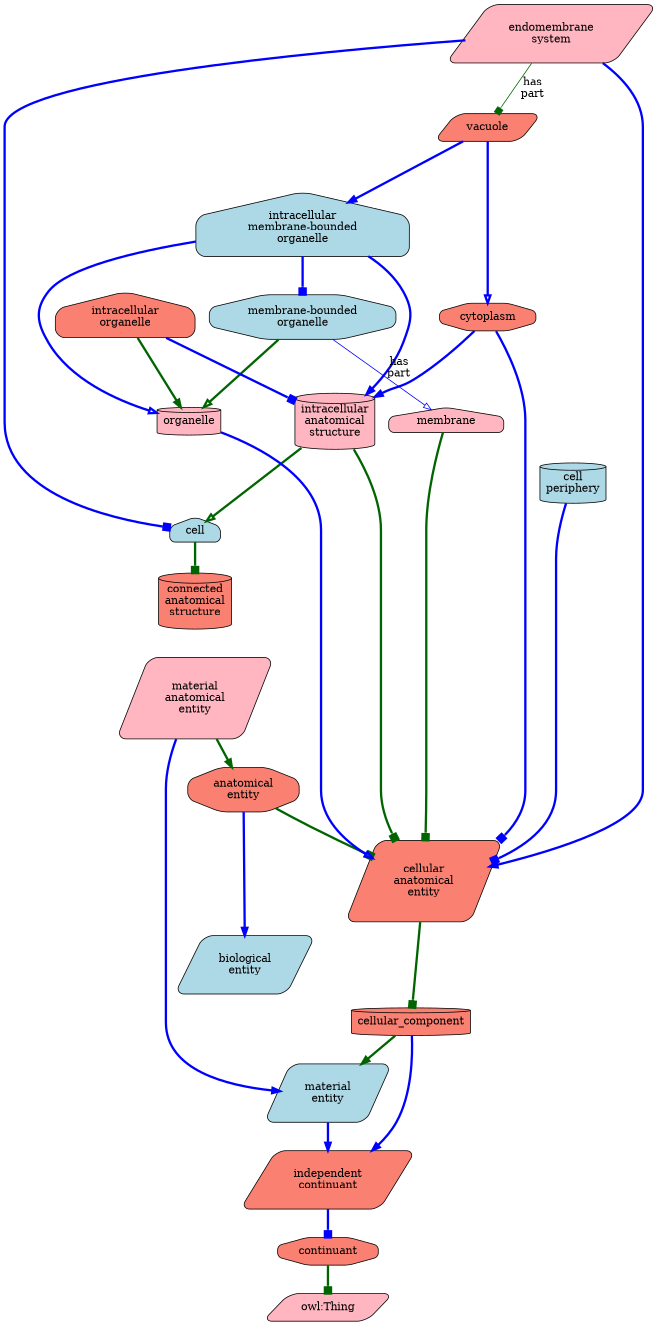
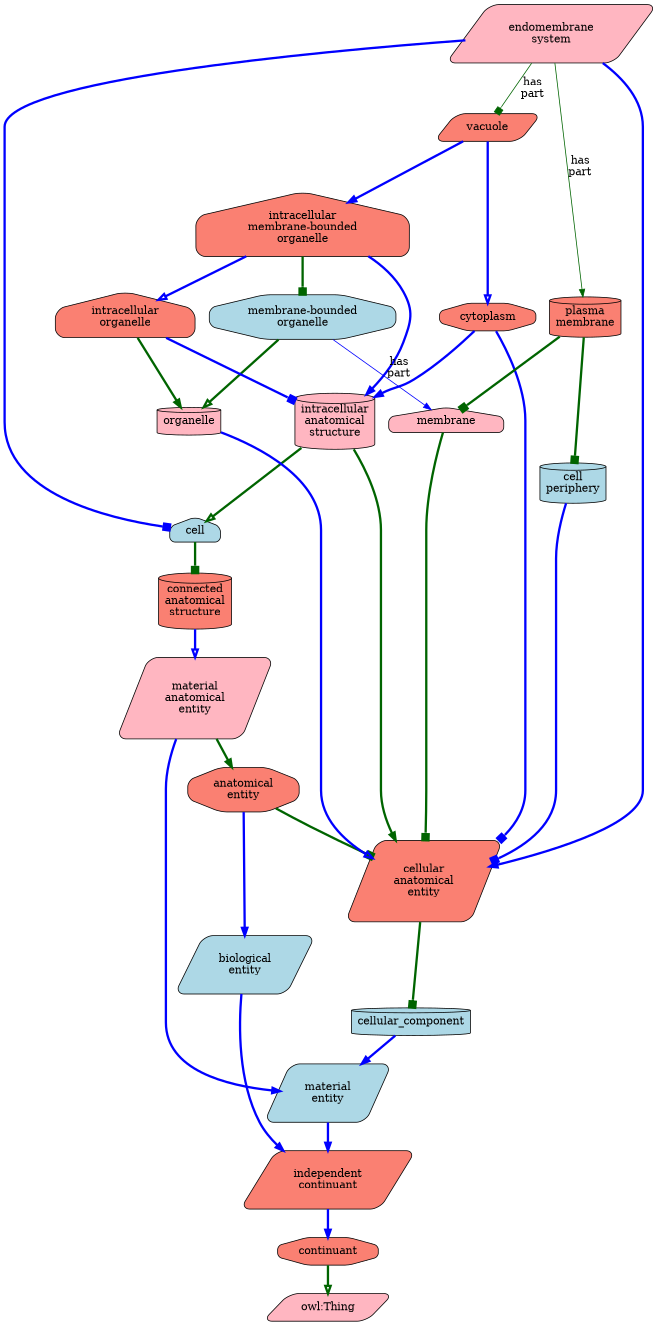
node "intracellular membrane-bounded organelle": fillcolor lightblue -> salmon
edge "intracellular membrane-bounded organelle" -> "membrane-bounded organelle": color blue -> darkgreen
edge "intracellular membrane-bounded organelle" -> "organelle": now "intracellular membrane-bounded organelle" -> "intracellular organelle"
node "plasma membrane": added
edge "membrane-bounded organelle" -> "membrane": arrowhead onormal -> normal
edge "connected anatomical structure" -> "material anatomical entity": added
edge "intracellular anatomical structure" -> "cellular anatomical entity": arrowhead box -> normal
node "cellular_component": fillcolor salmon -> lightblue
edge "cellular_component" -> "material entity": color darkgreen -> blue
edge "cellular_component" -> "independent continuant": now "biological entity" -> "independent continuant"
edge "independent continuant" -> "continuant": arrowhead box -> normal
edge "continuant" -> "owl:Thing": arrowhead box -> onormal
